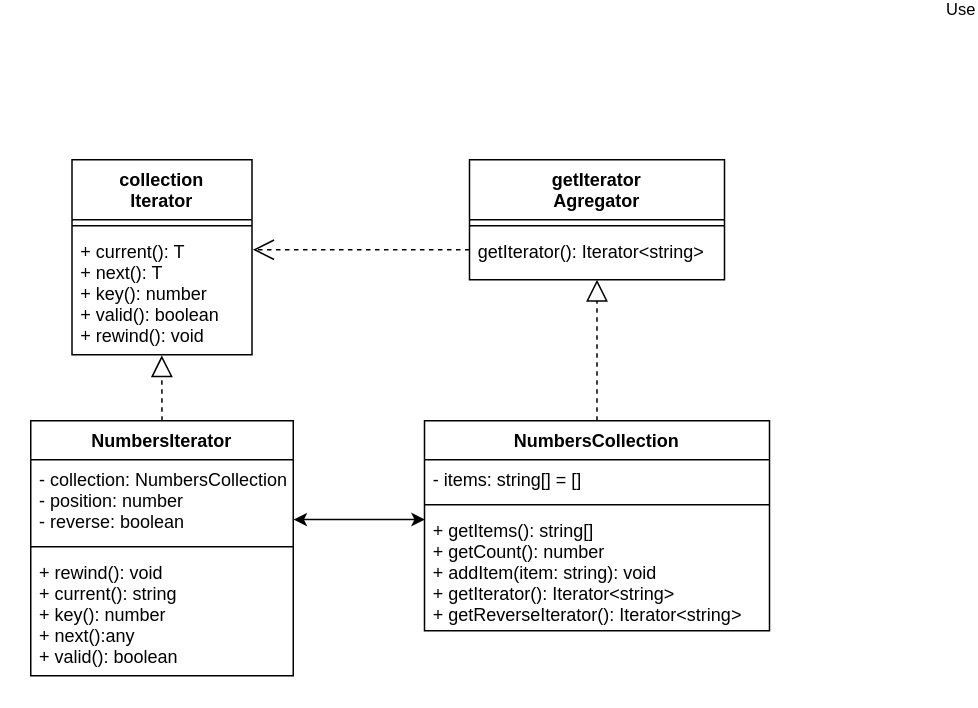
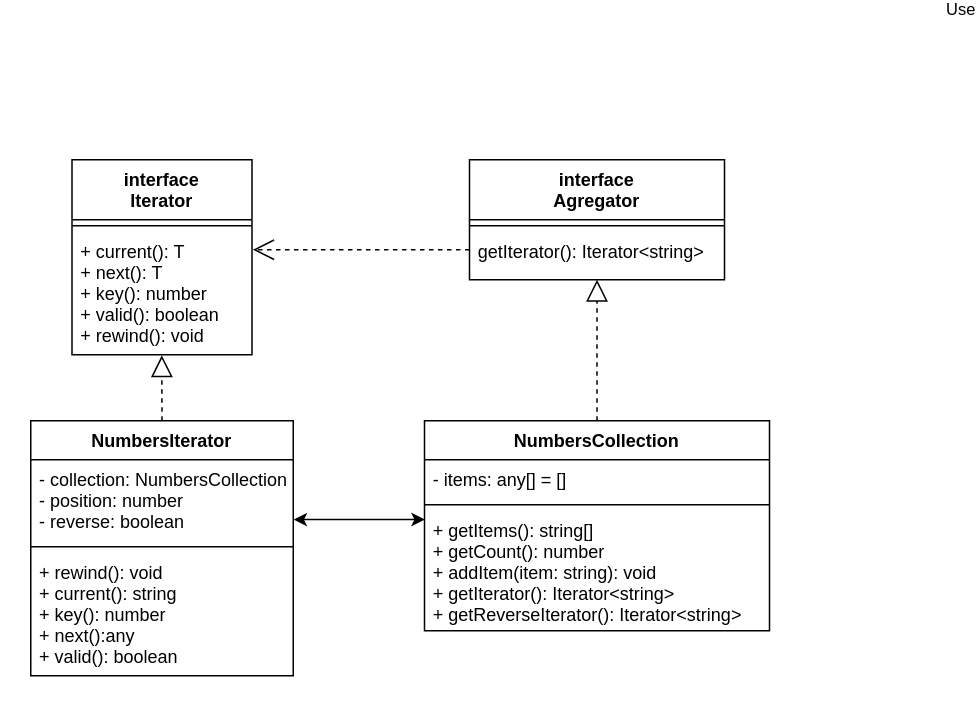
node "collection Iterator": label "collection Iterator" -> "interface Iterator"
node "getIterator Agregator": label "getIterator Agregator" -> "interface Agregator"
node "- items: string[] = []": label "- items: string[] = []" -> "- items: any[] = []"
